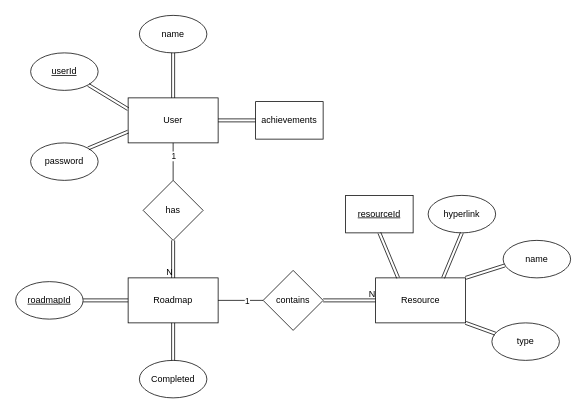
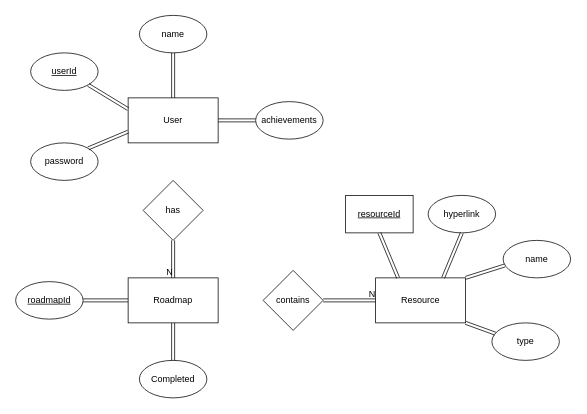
node "achievements": shape rectangle -> ellipse
edge "User" -- "has": removed, label "1"
edge "Roadmap" -- "contains": removed, label "1"
